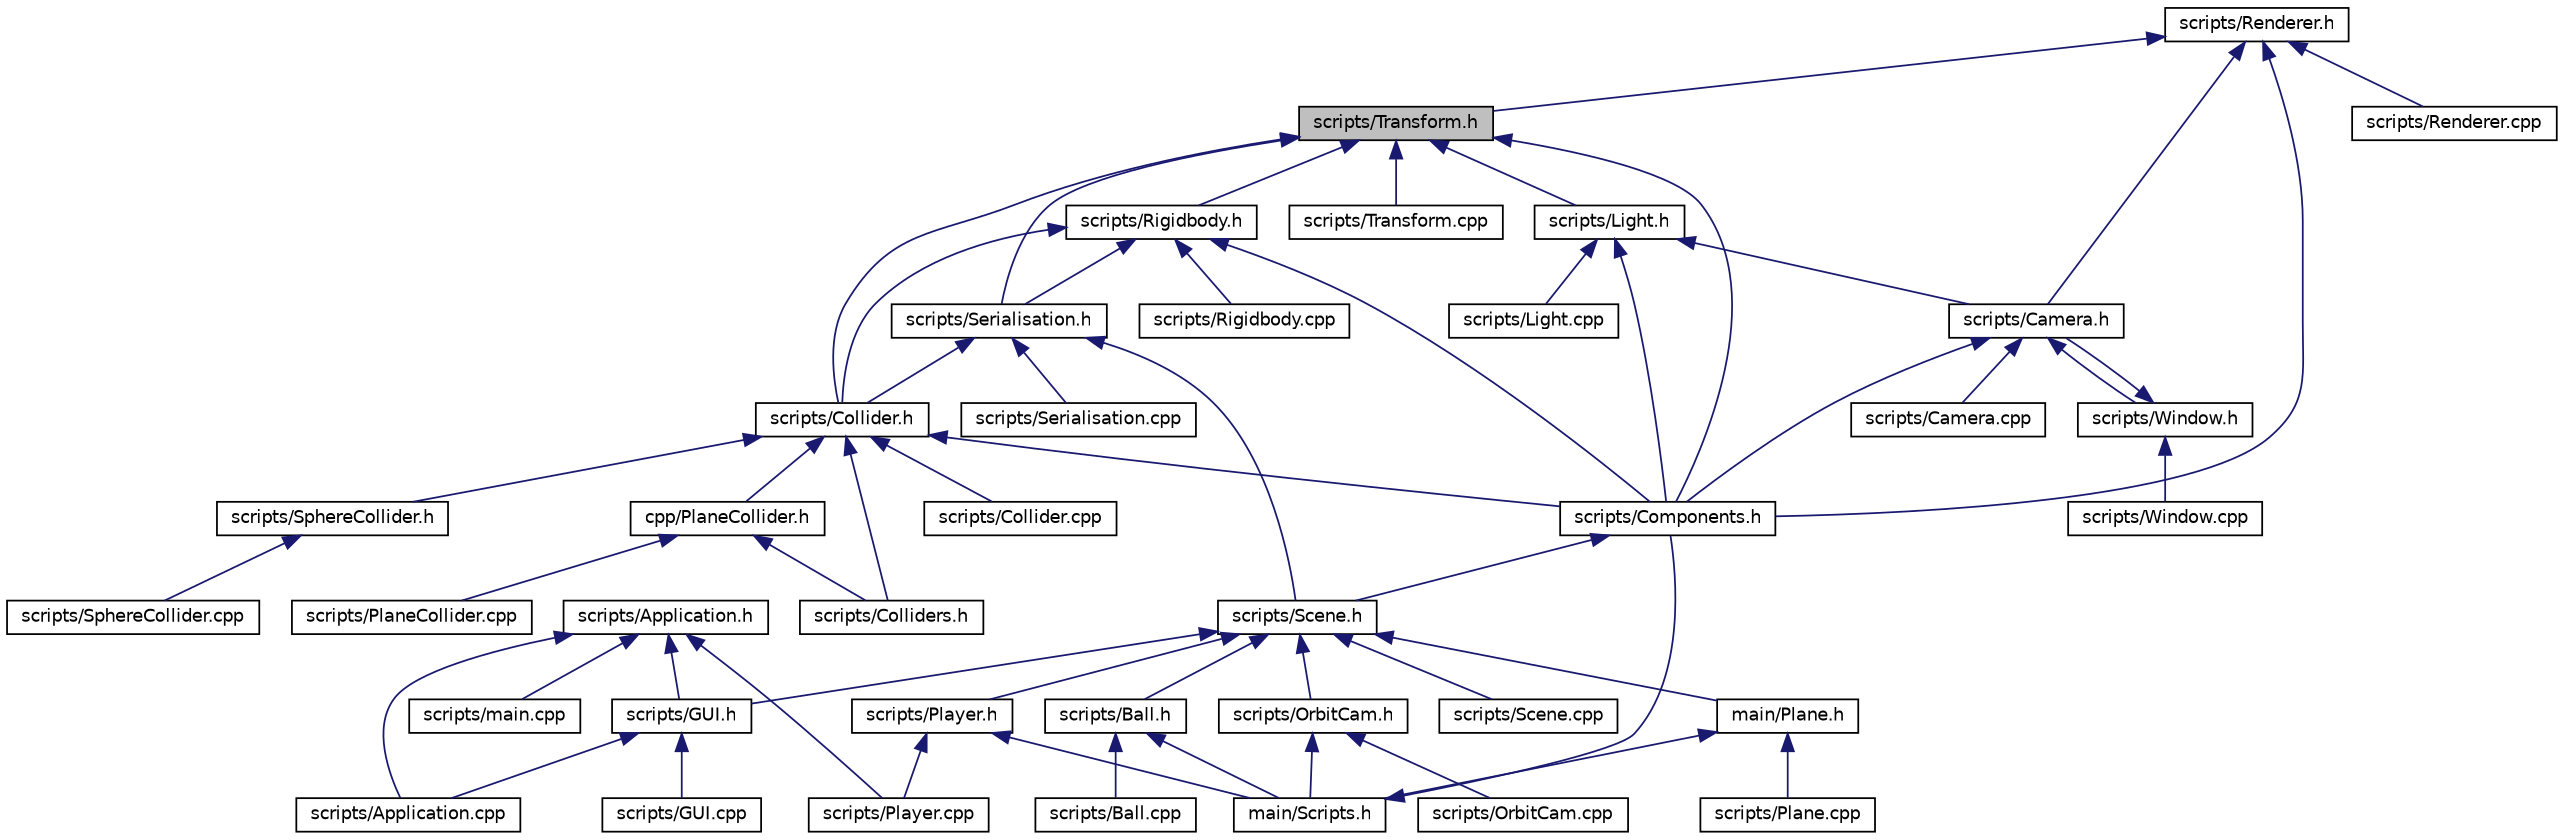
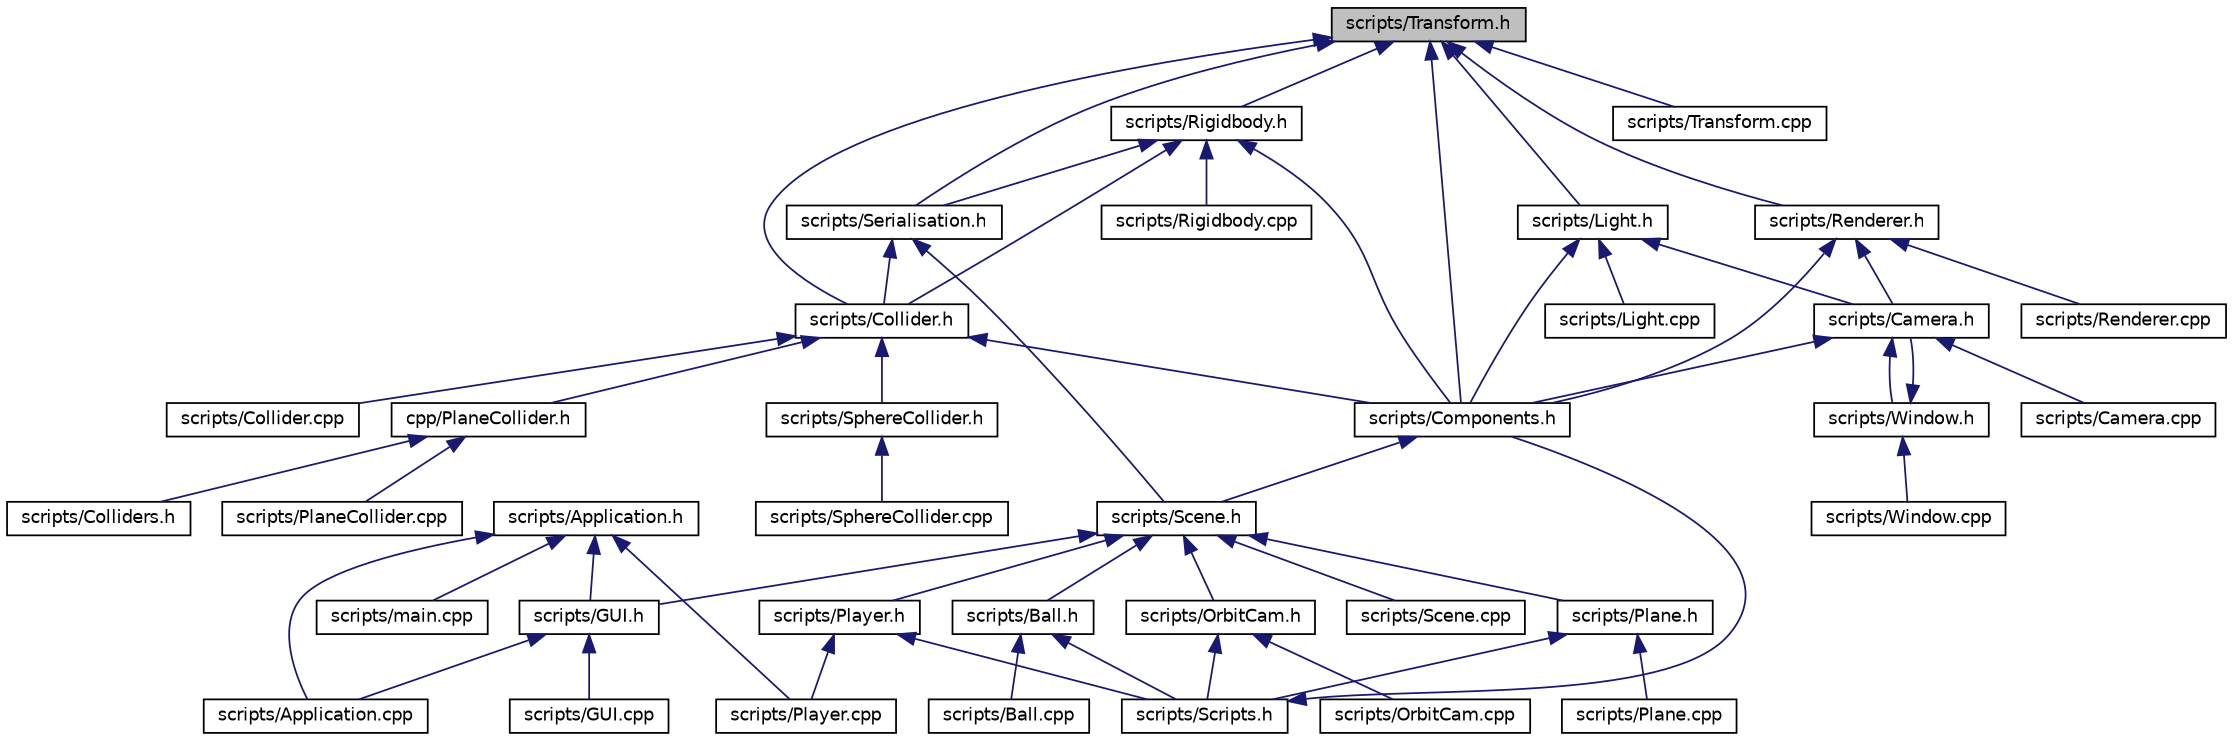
edge "scripts/Transform.h" -> "scripts/Renderer.h": reversed
node "scripts/Serialisation.cpp": removed
edge "scripts/Colliders.h" -> "scripts/Collider.h": removed
node "main/Plane.h": label "main/Plane.h" -> "scripts/Plane.h"
node "main/Scripts.h": label "main/Scripts.h" -> "scripts/Scripts.h"
